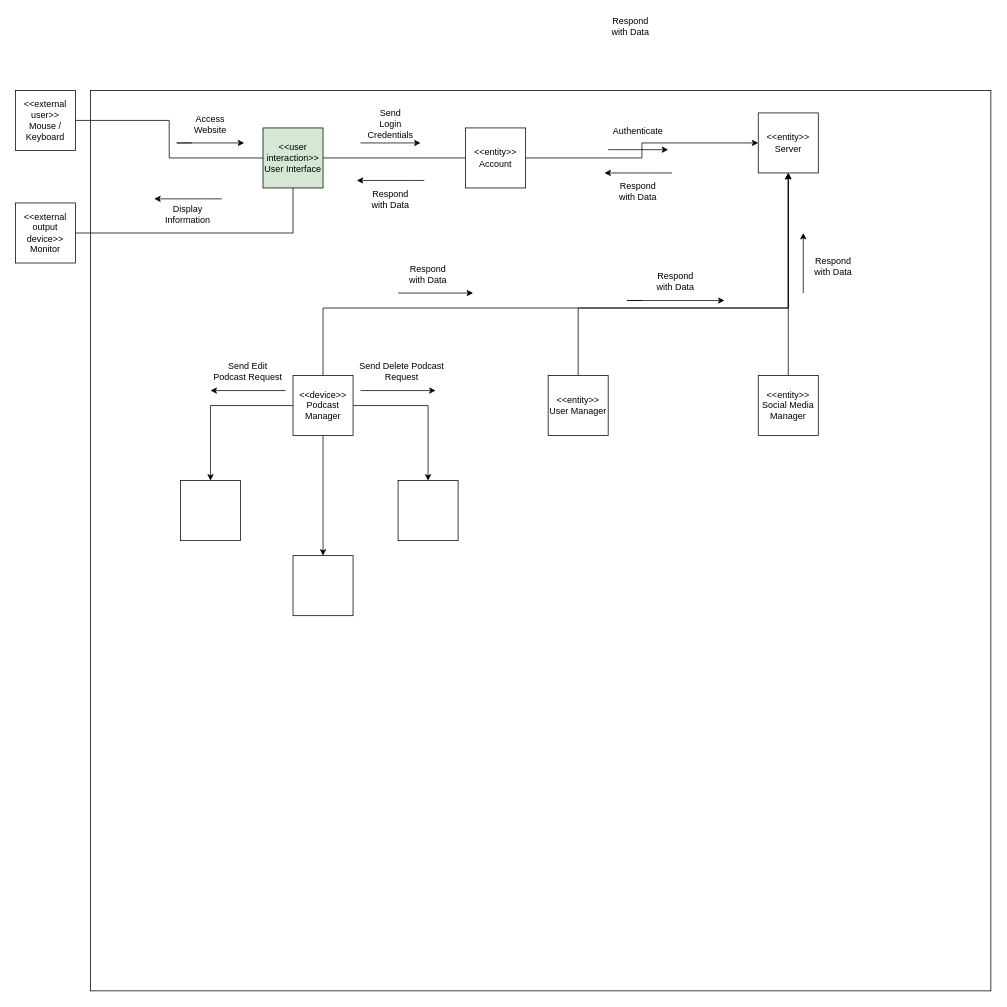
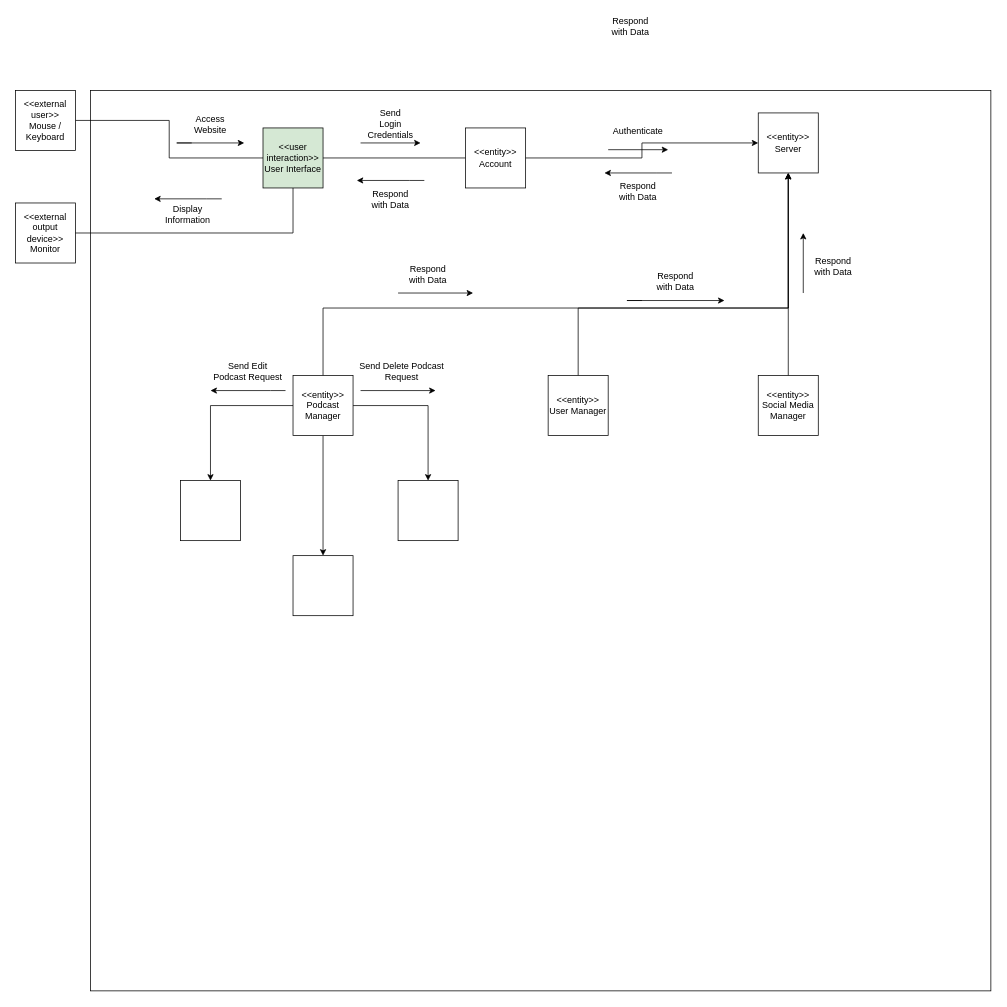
node "<<device>> Podcast Manager": label "<<device>> Podcast Manager" -> "<<entity>> Podcast Manager"
